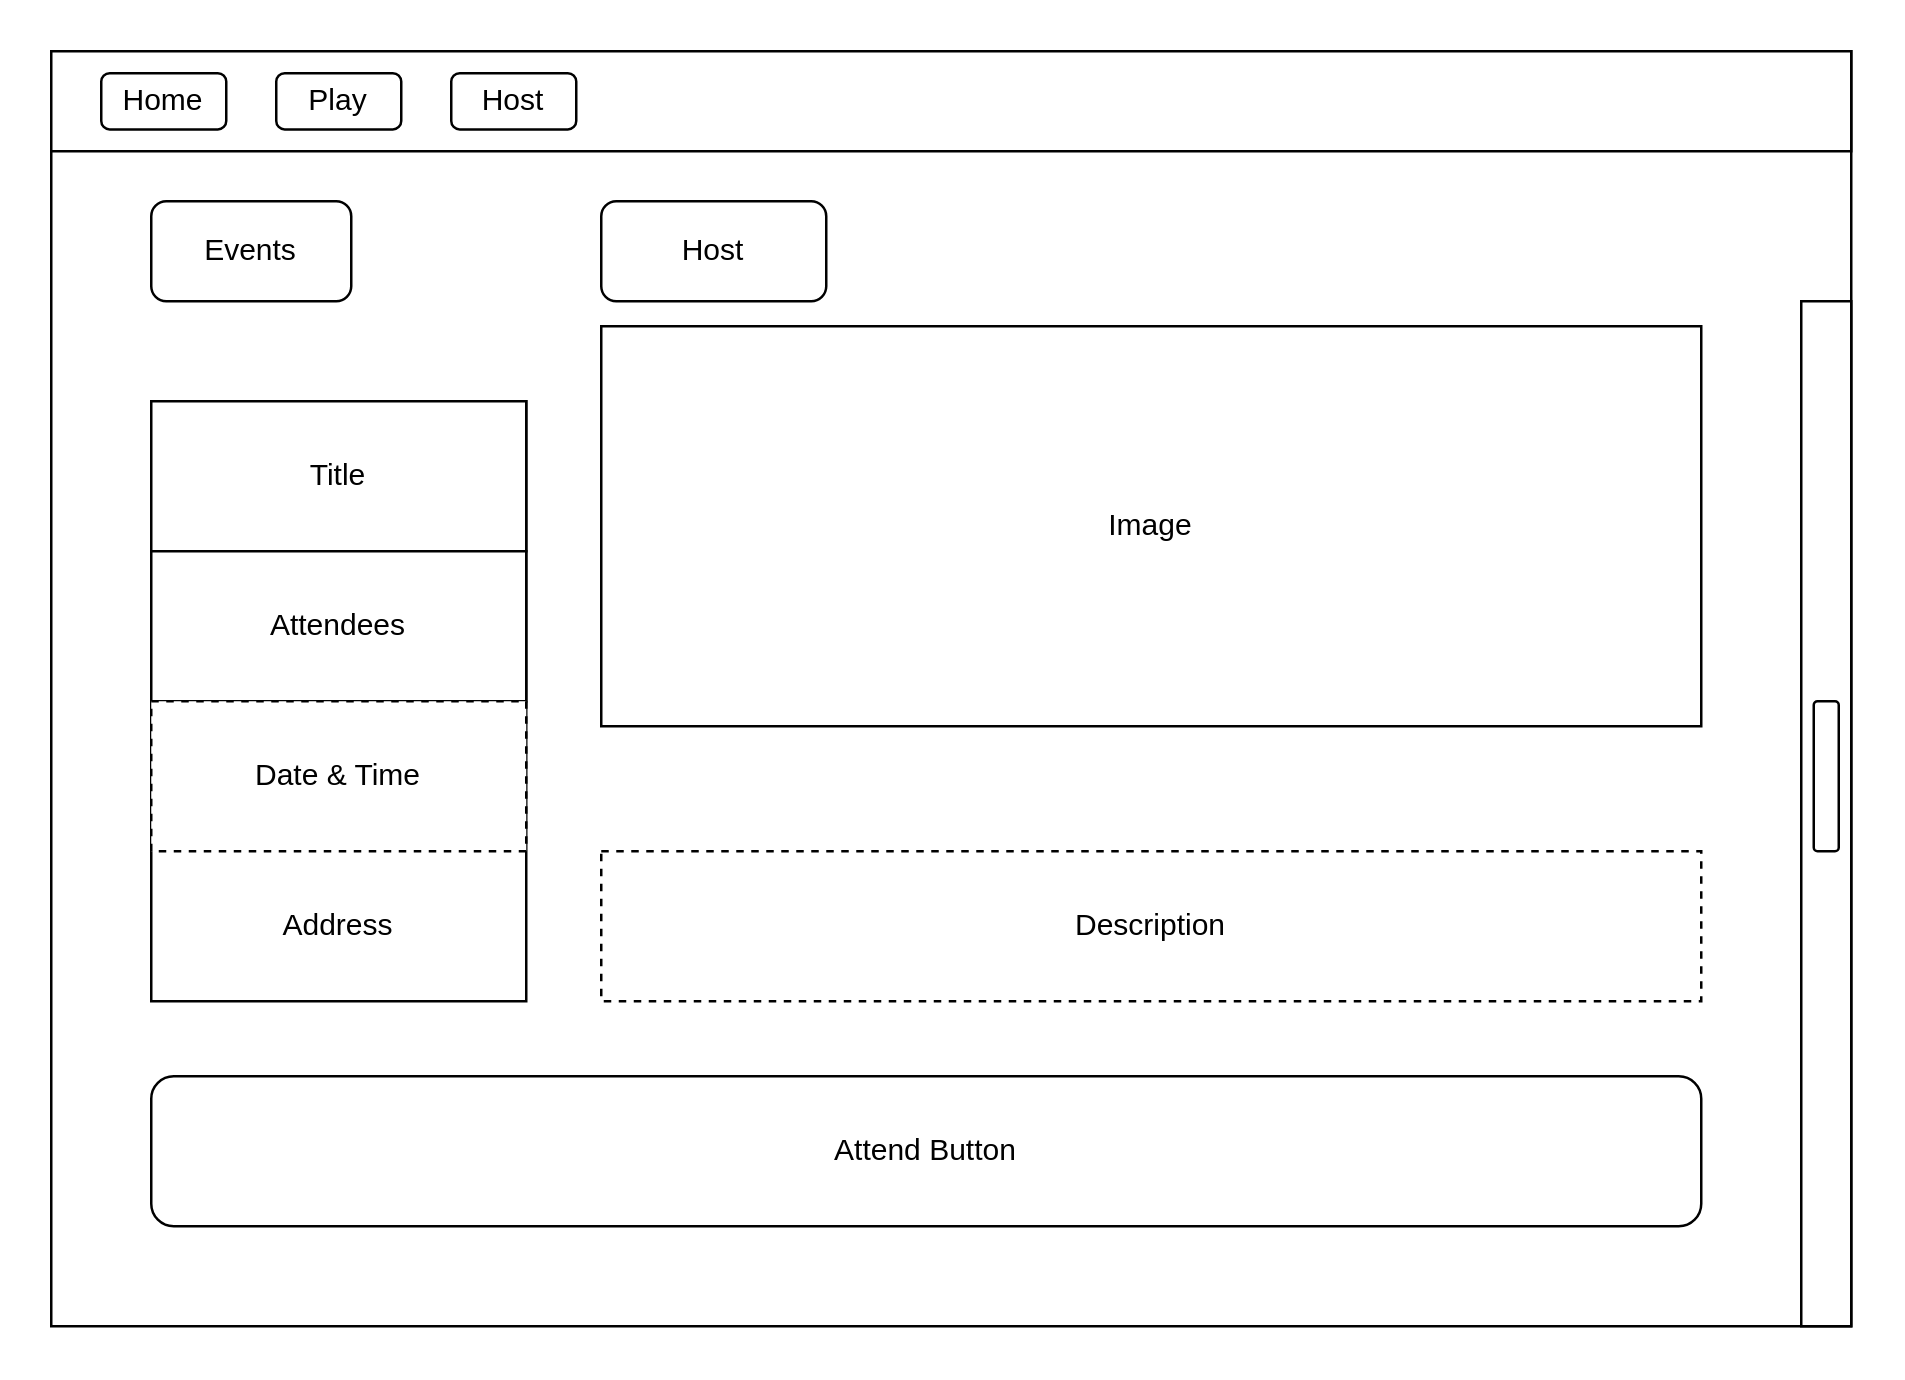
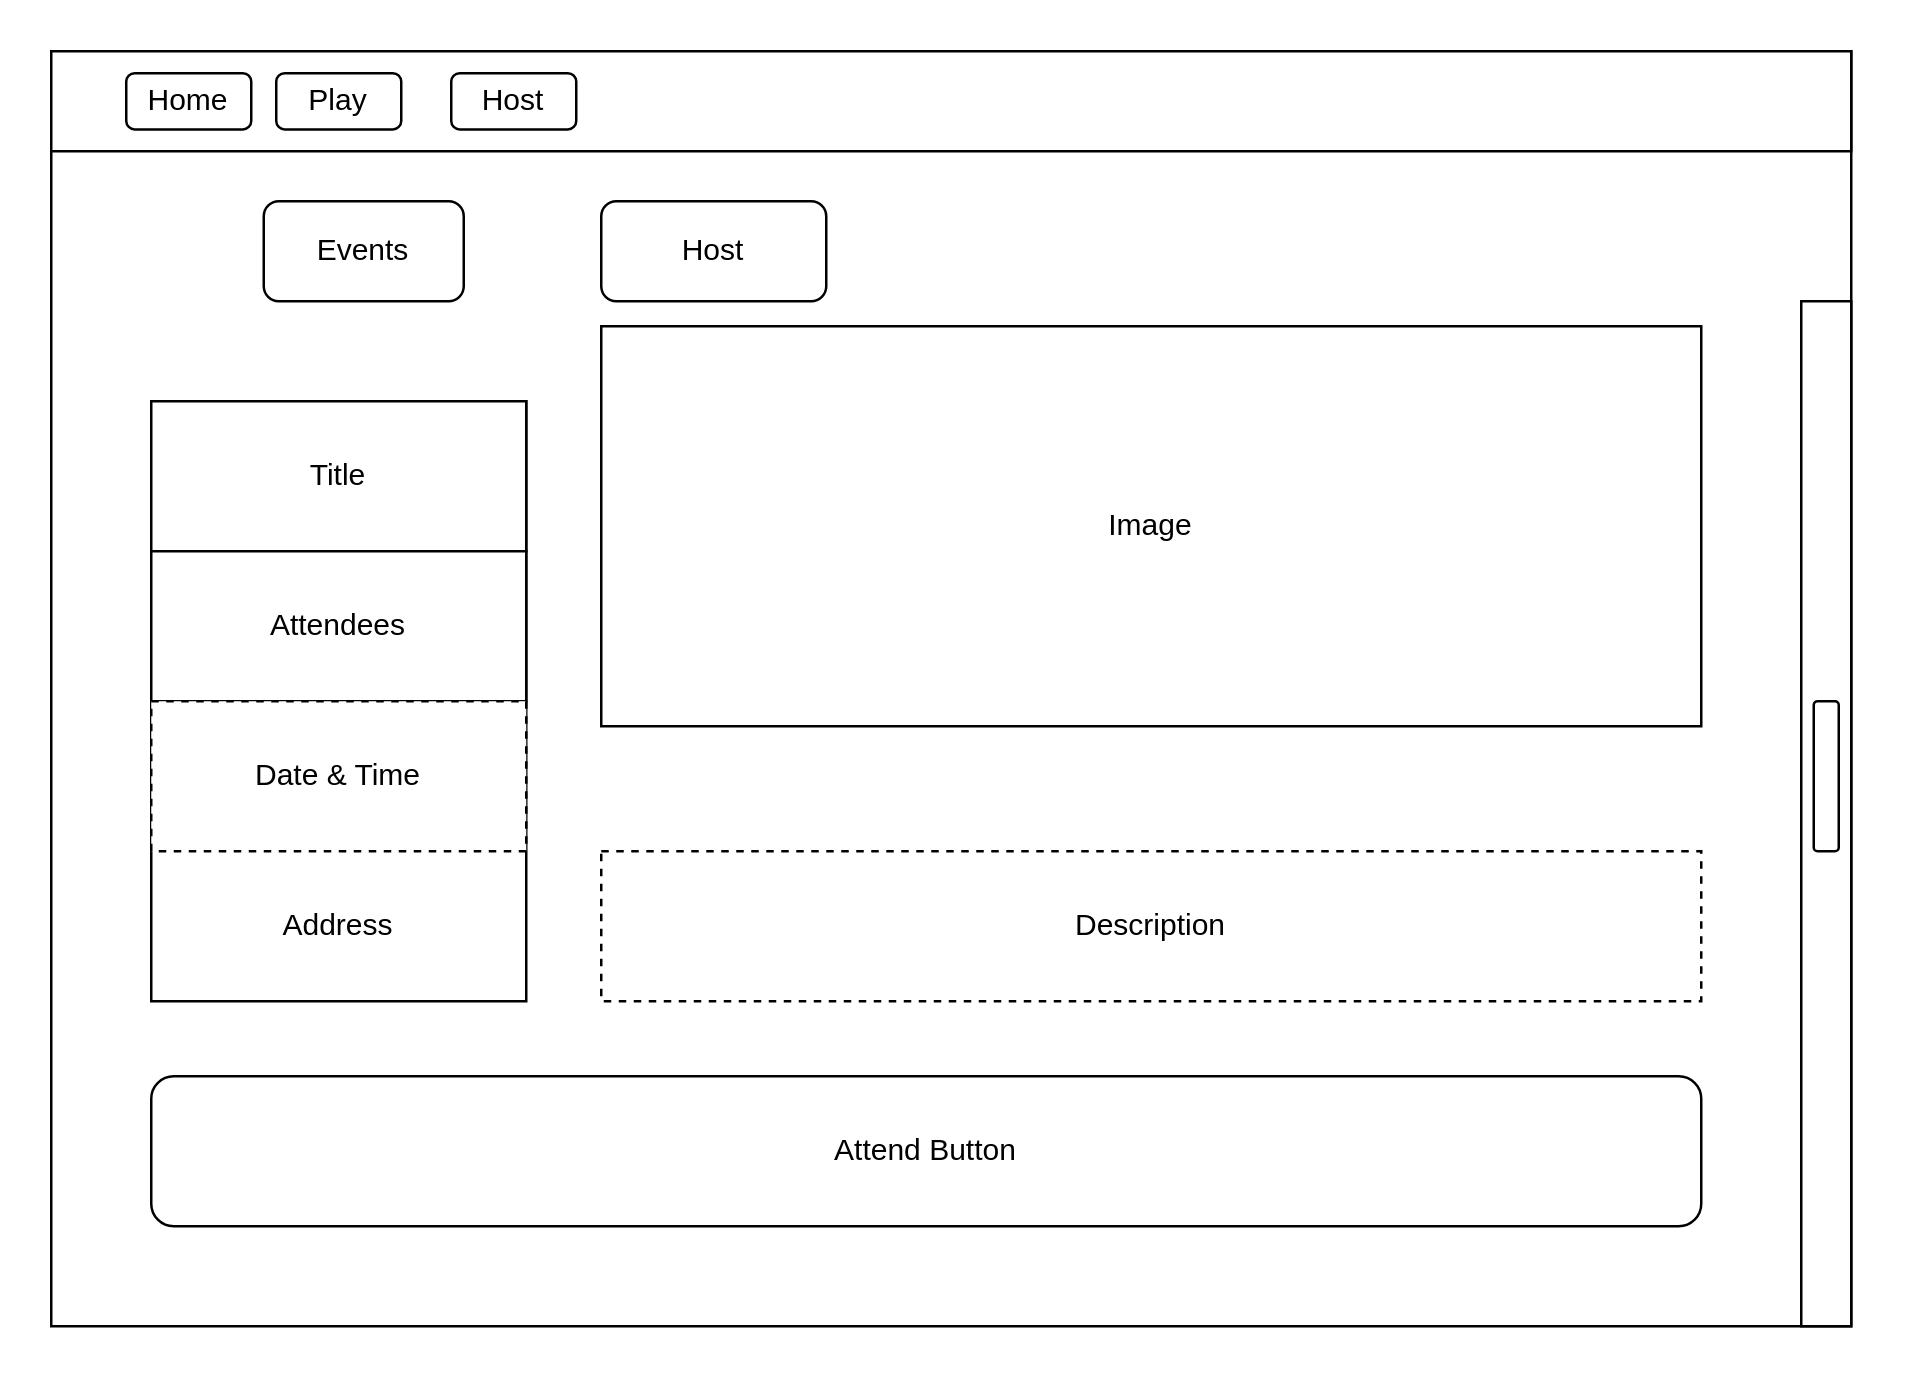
node "Home": moved (164, 101) -> (189, 101)
node "Events": moved (251, 251) -> (364, 251)
